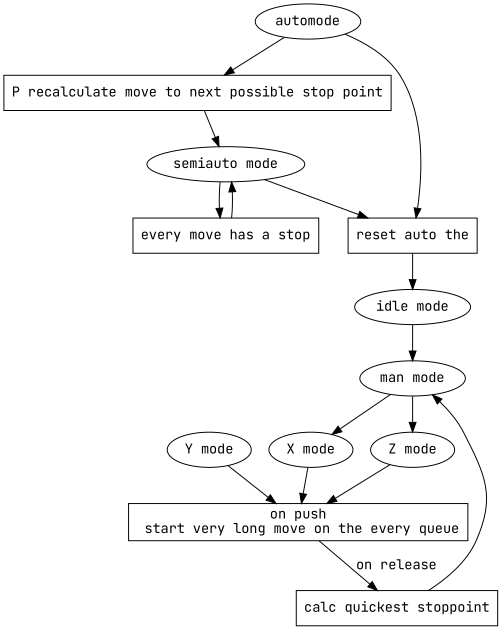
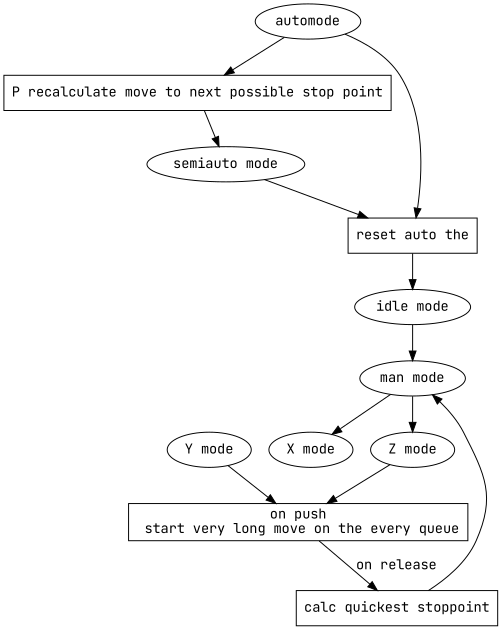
node "every move has a stop": removed
edge "X mode" -> "on push start very long move on the every queue": removed
